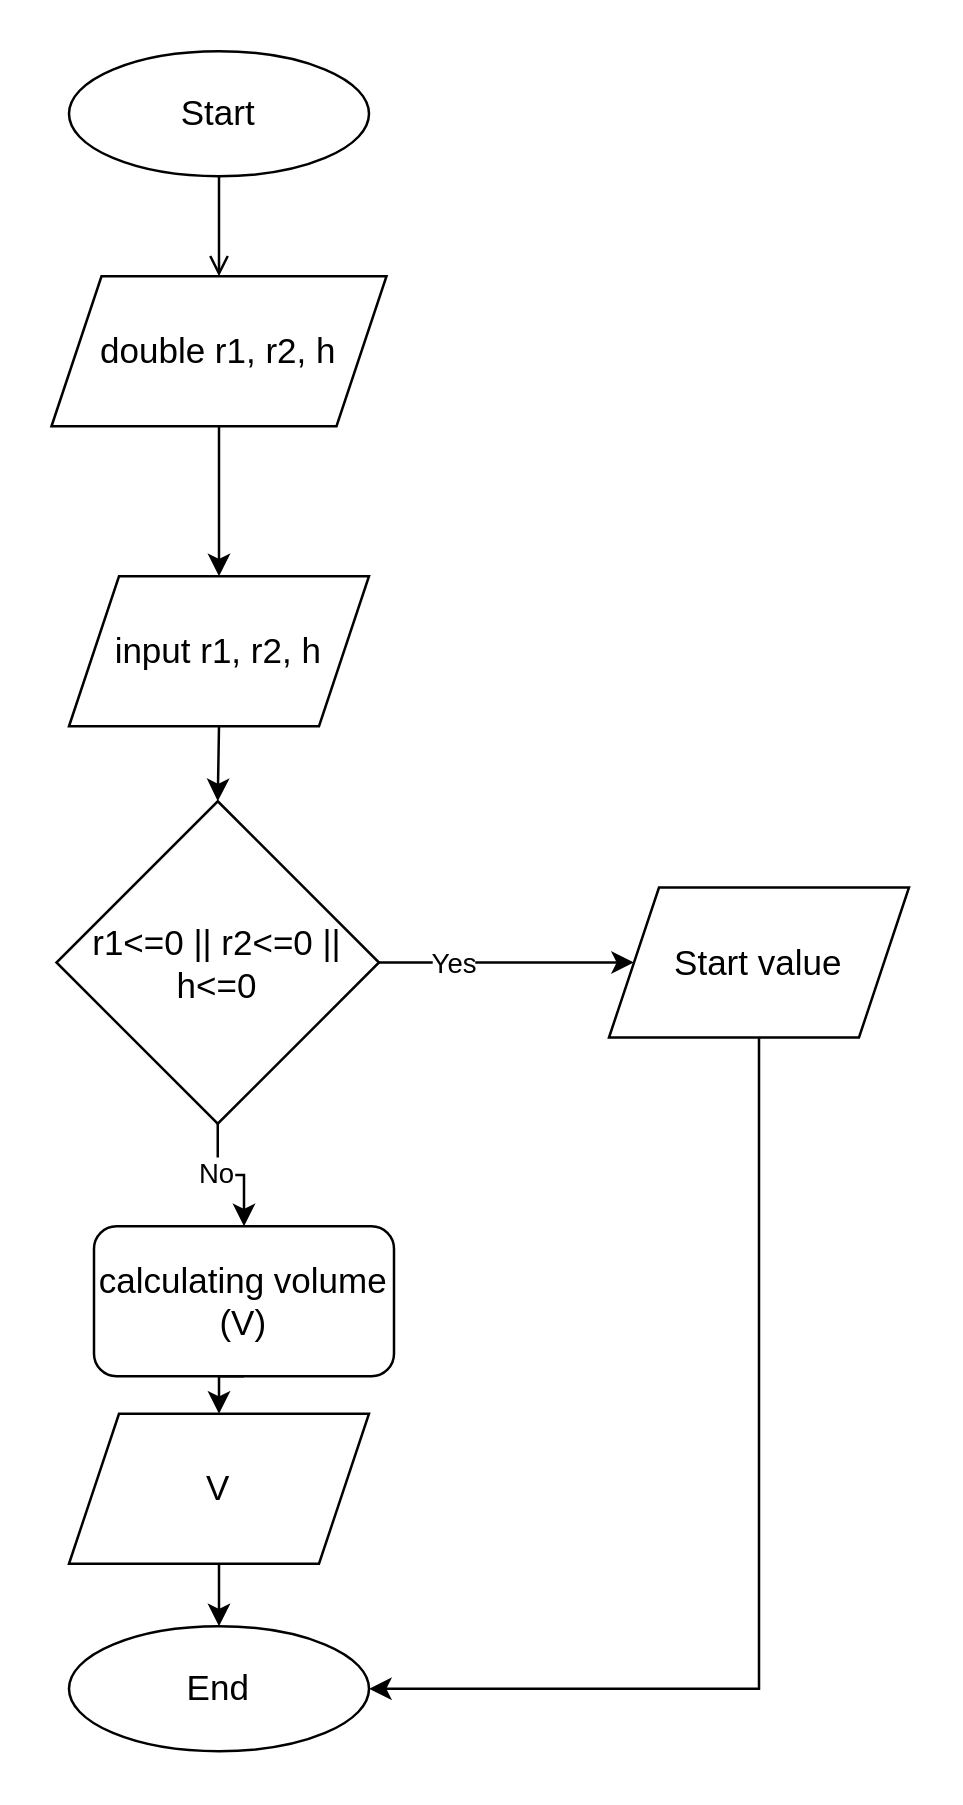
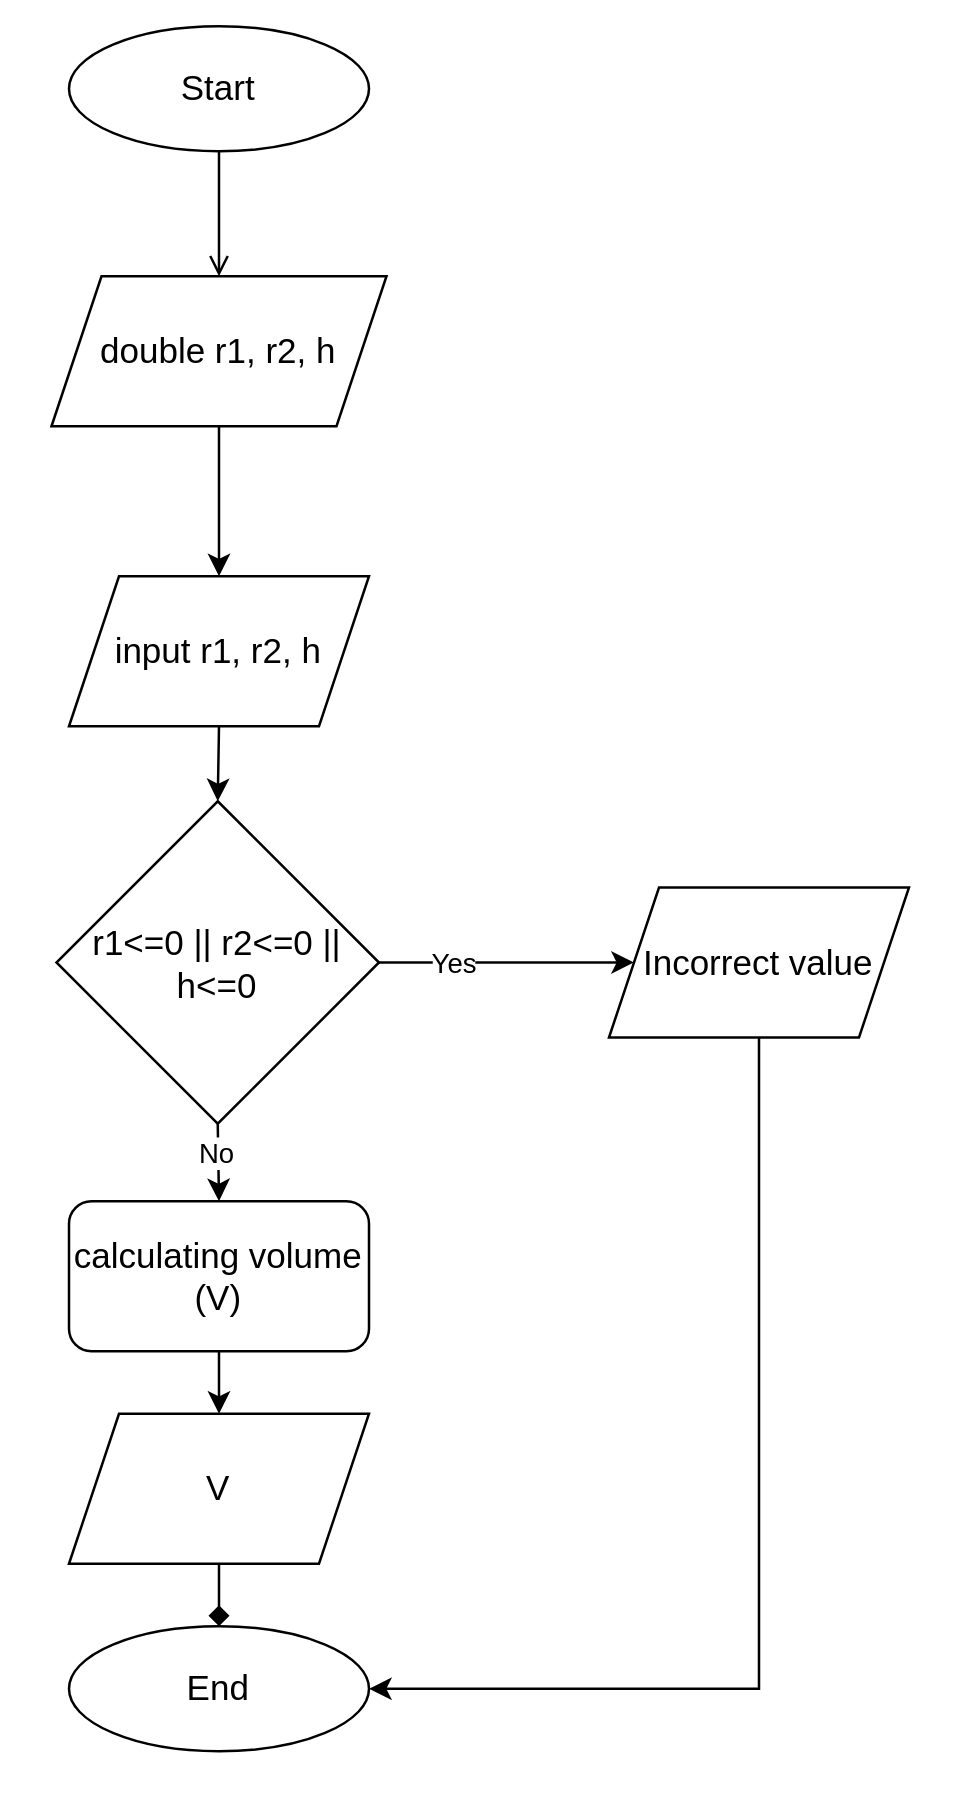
node "Start": moved (219, 114) -> (219, 89)
node "Start value": label "Start value" -> "Incorrect value"
node "calculating volume (V)": moved (244, 1301) -> (219, 1276)
edge "V" -> "End": arrowhead classic -> diamond
